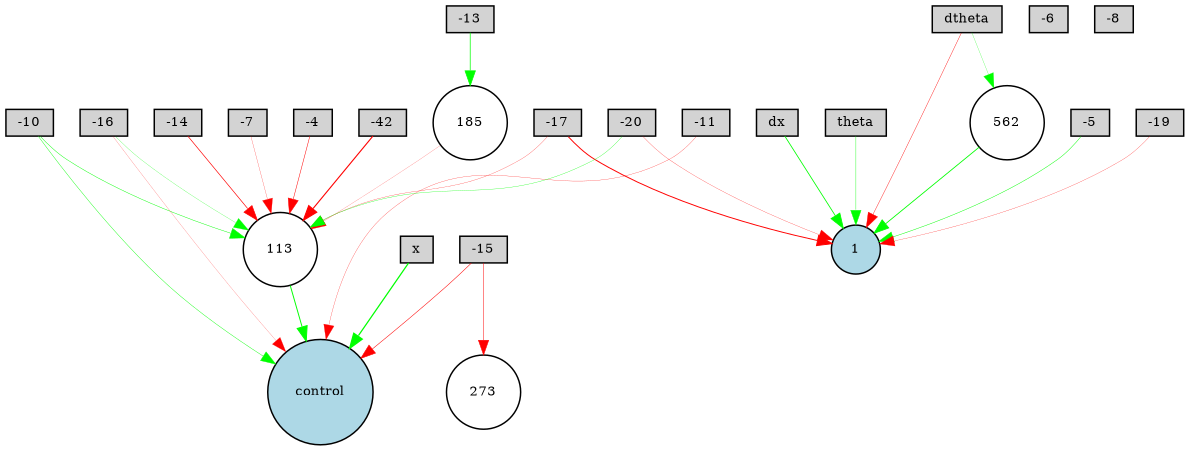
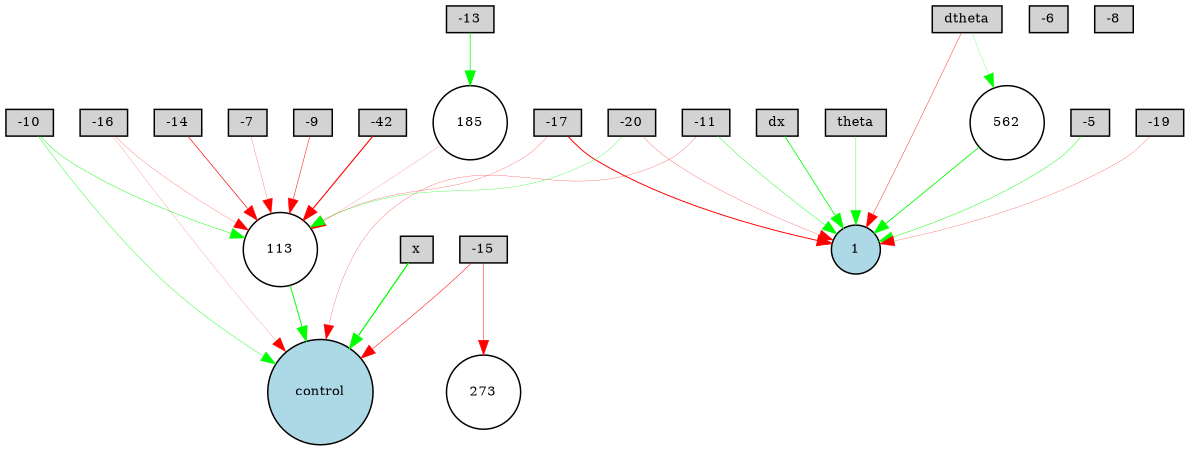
node "-4": label "-4" -> "-9"
edge "-11" -> "1": added
edge "-16" -> "113": color green -> red
